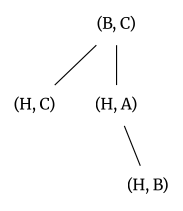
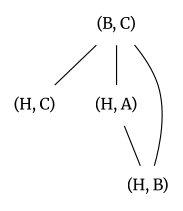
edge "(B, C)" -- "(H, B)": added
